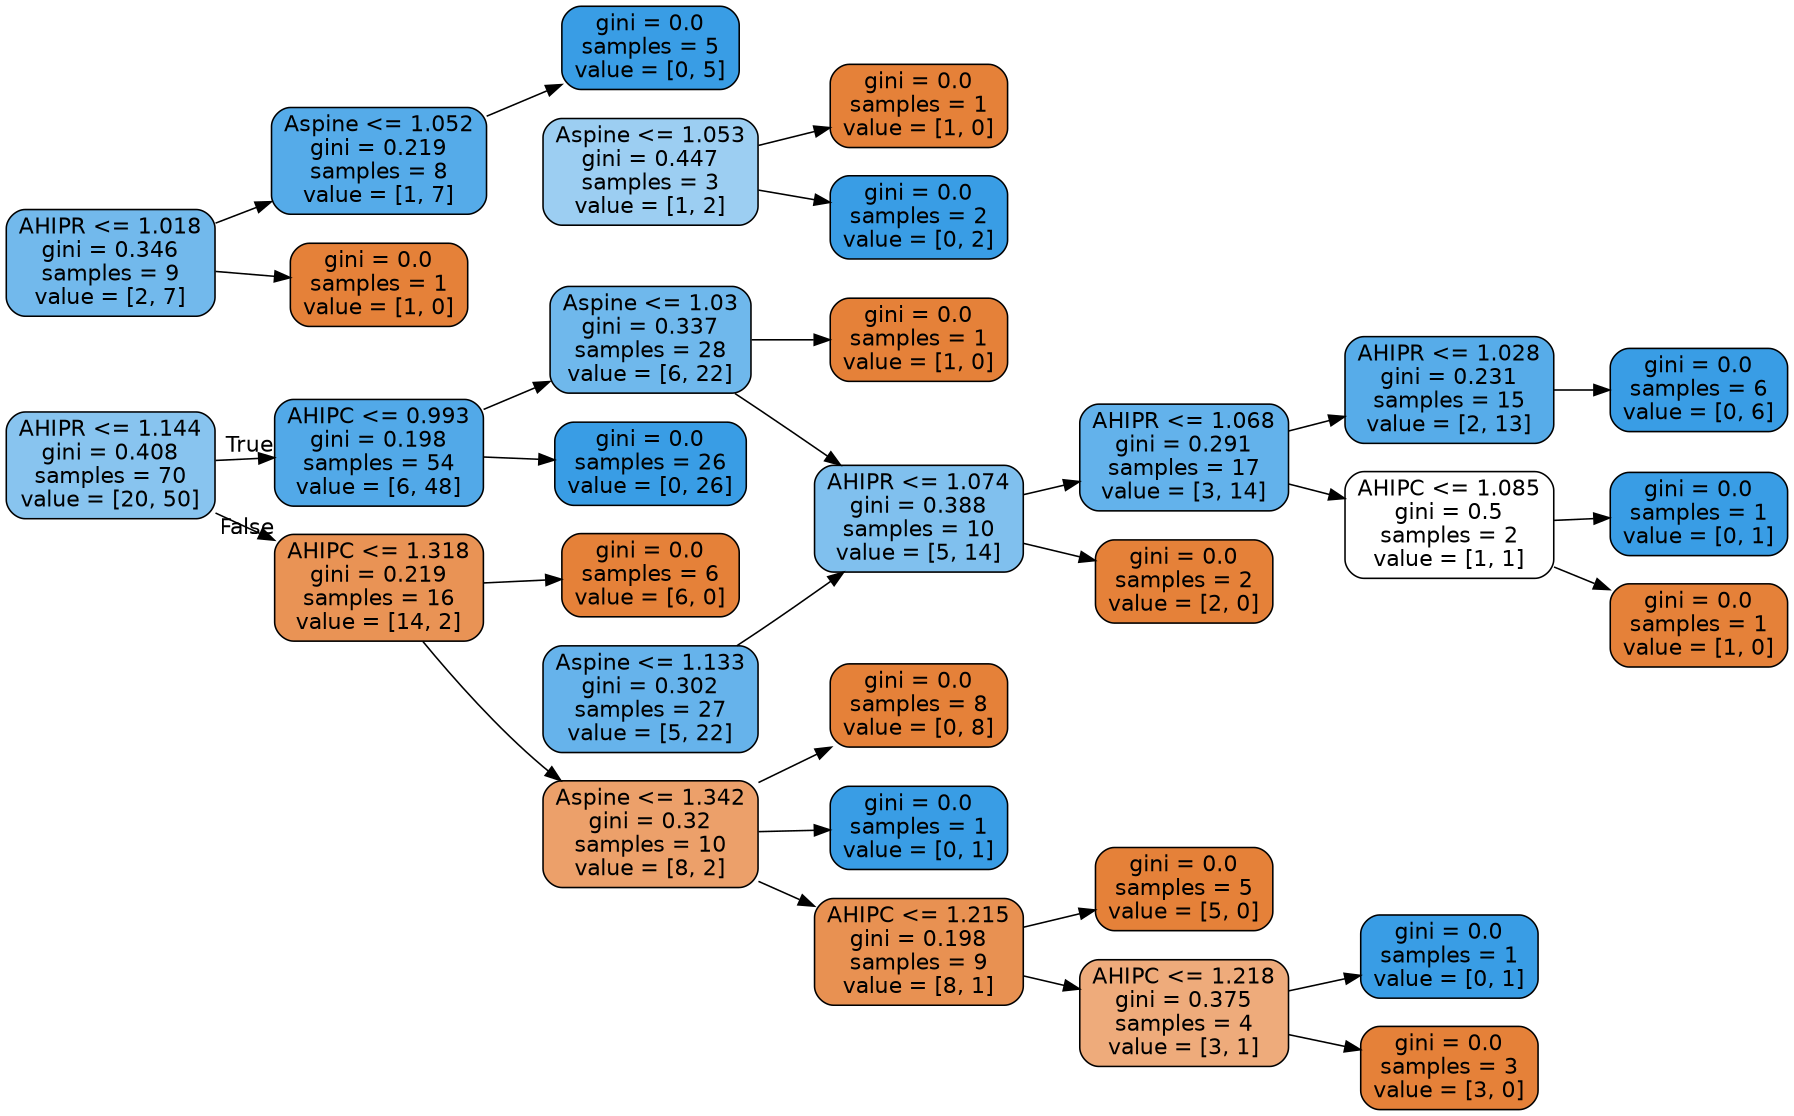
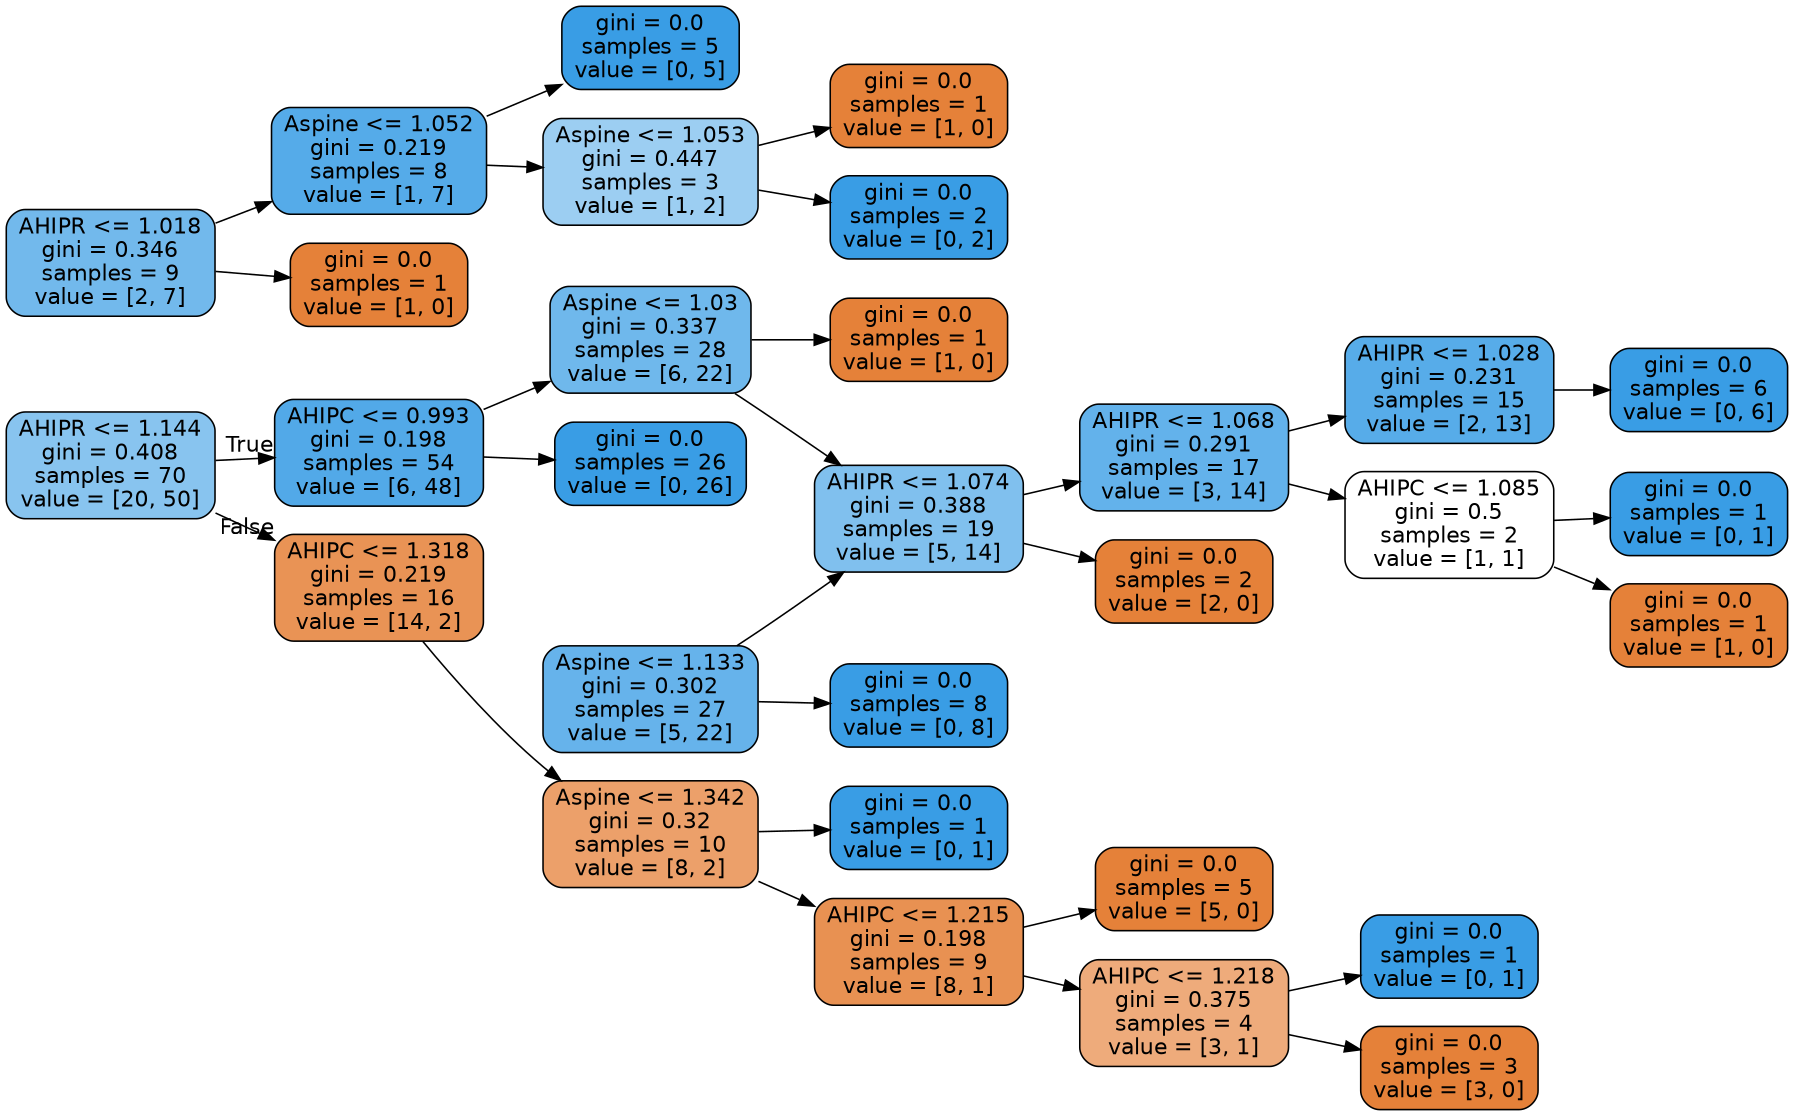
edge "Aspine <= 1.052 gini = 0.219 samples = 8 value = [1, 7]" -> "Aspine <= 1.053 gini = 0.447 samples = 3 value = [1, 2]": added
node "AHIPR <= 1.074 gini = 0.388 samples = 10 value = [5, 14]": label "AHIPR <= 1.074 gini = 0.388 samples = 10 value = [5, 14]" -> "AHIPR <= 1.074 gini = 0.388 samples = 19 value = [5, 14]"
node "gini = 0.0 samples = 6 value = [6, 0]": removed
node "gini = 0.0 samples = 8 value = [0, 8]": fillcolor #e58139 -> #399de5
edge "Aspine <= 1.342 gini = 0.32 samples = 10 value = [8, 2]" -> "gini = 0.0 samples = 8 value = [0, 8]": now "Aspine <= 1.133 gini = 0.302 samples = 27 value = [5, 22]" -> "gini = 0.0 samples = 8 value = [0, 8]"
